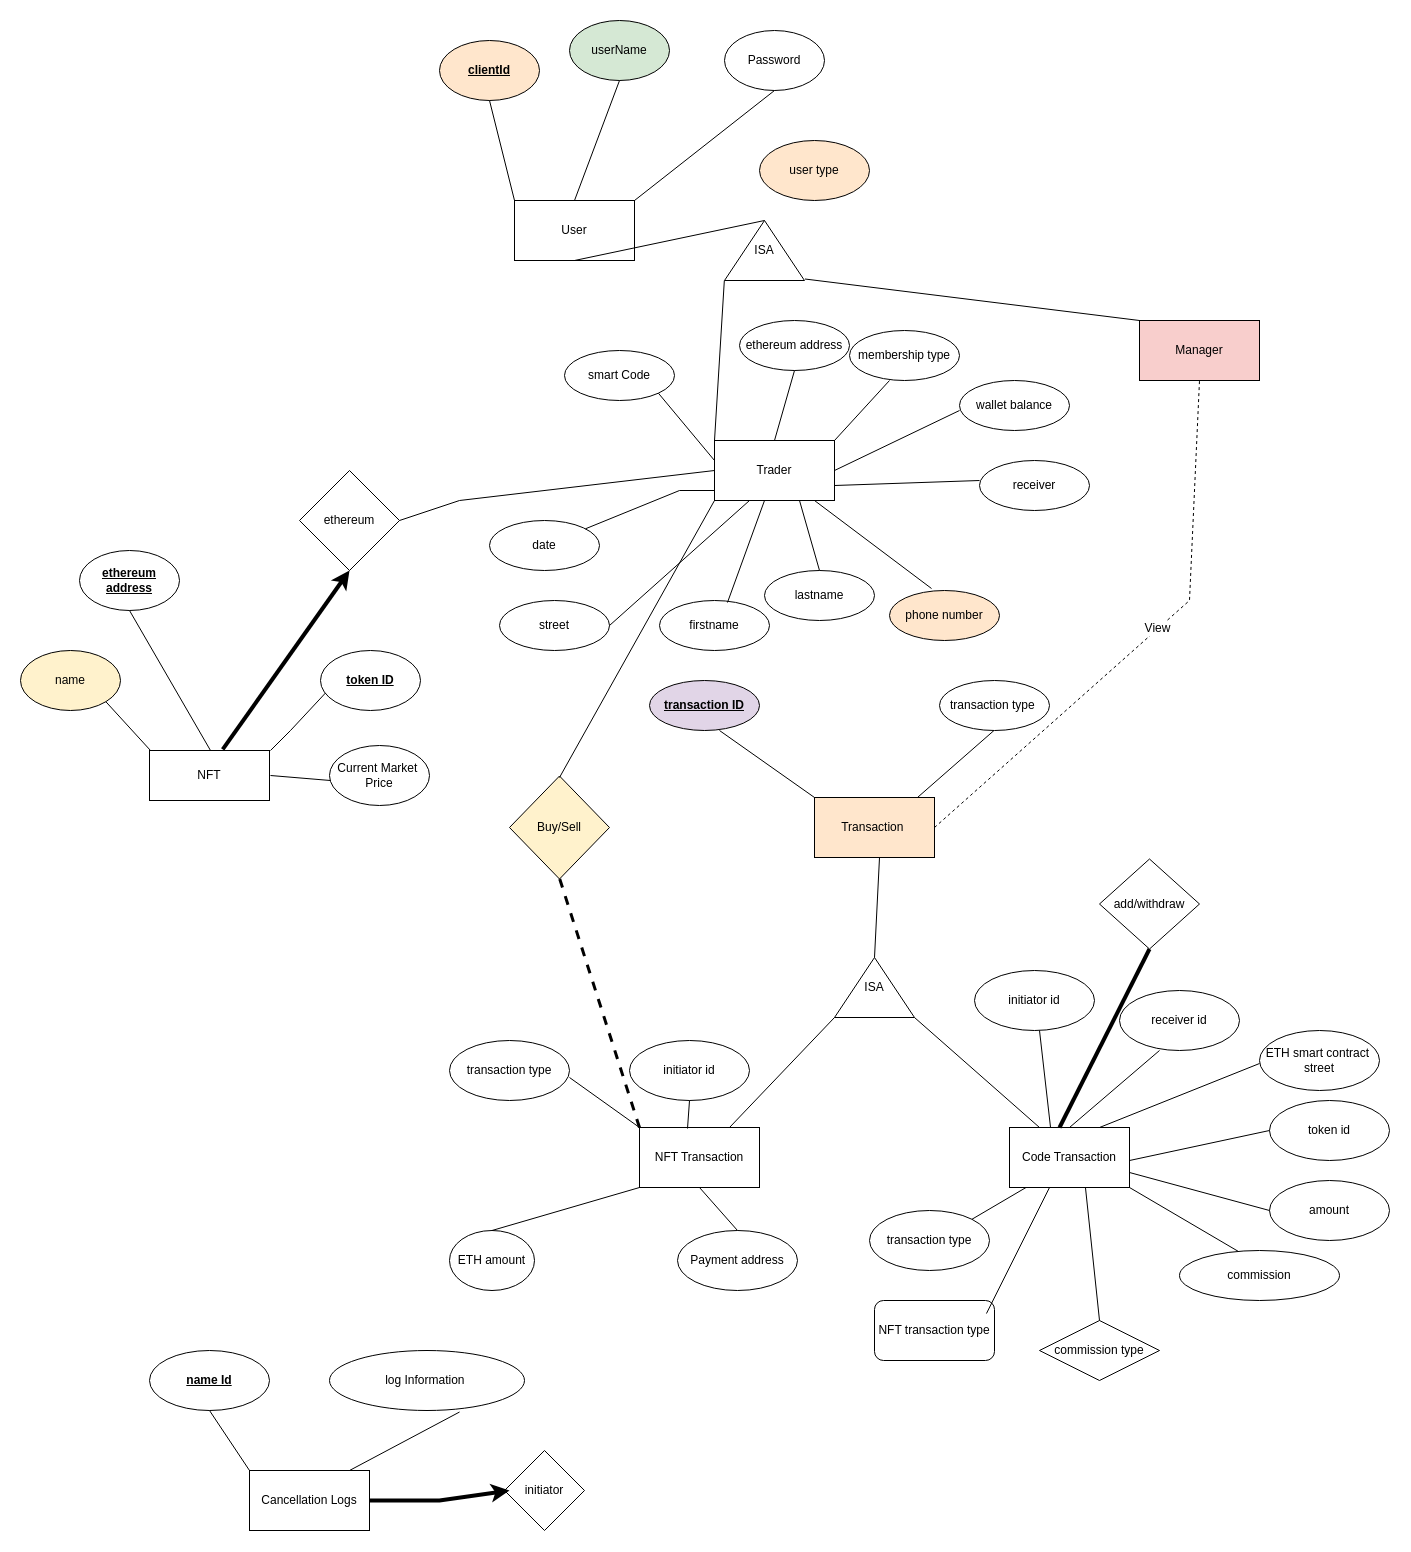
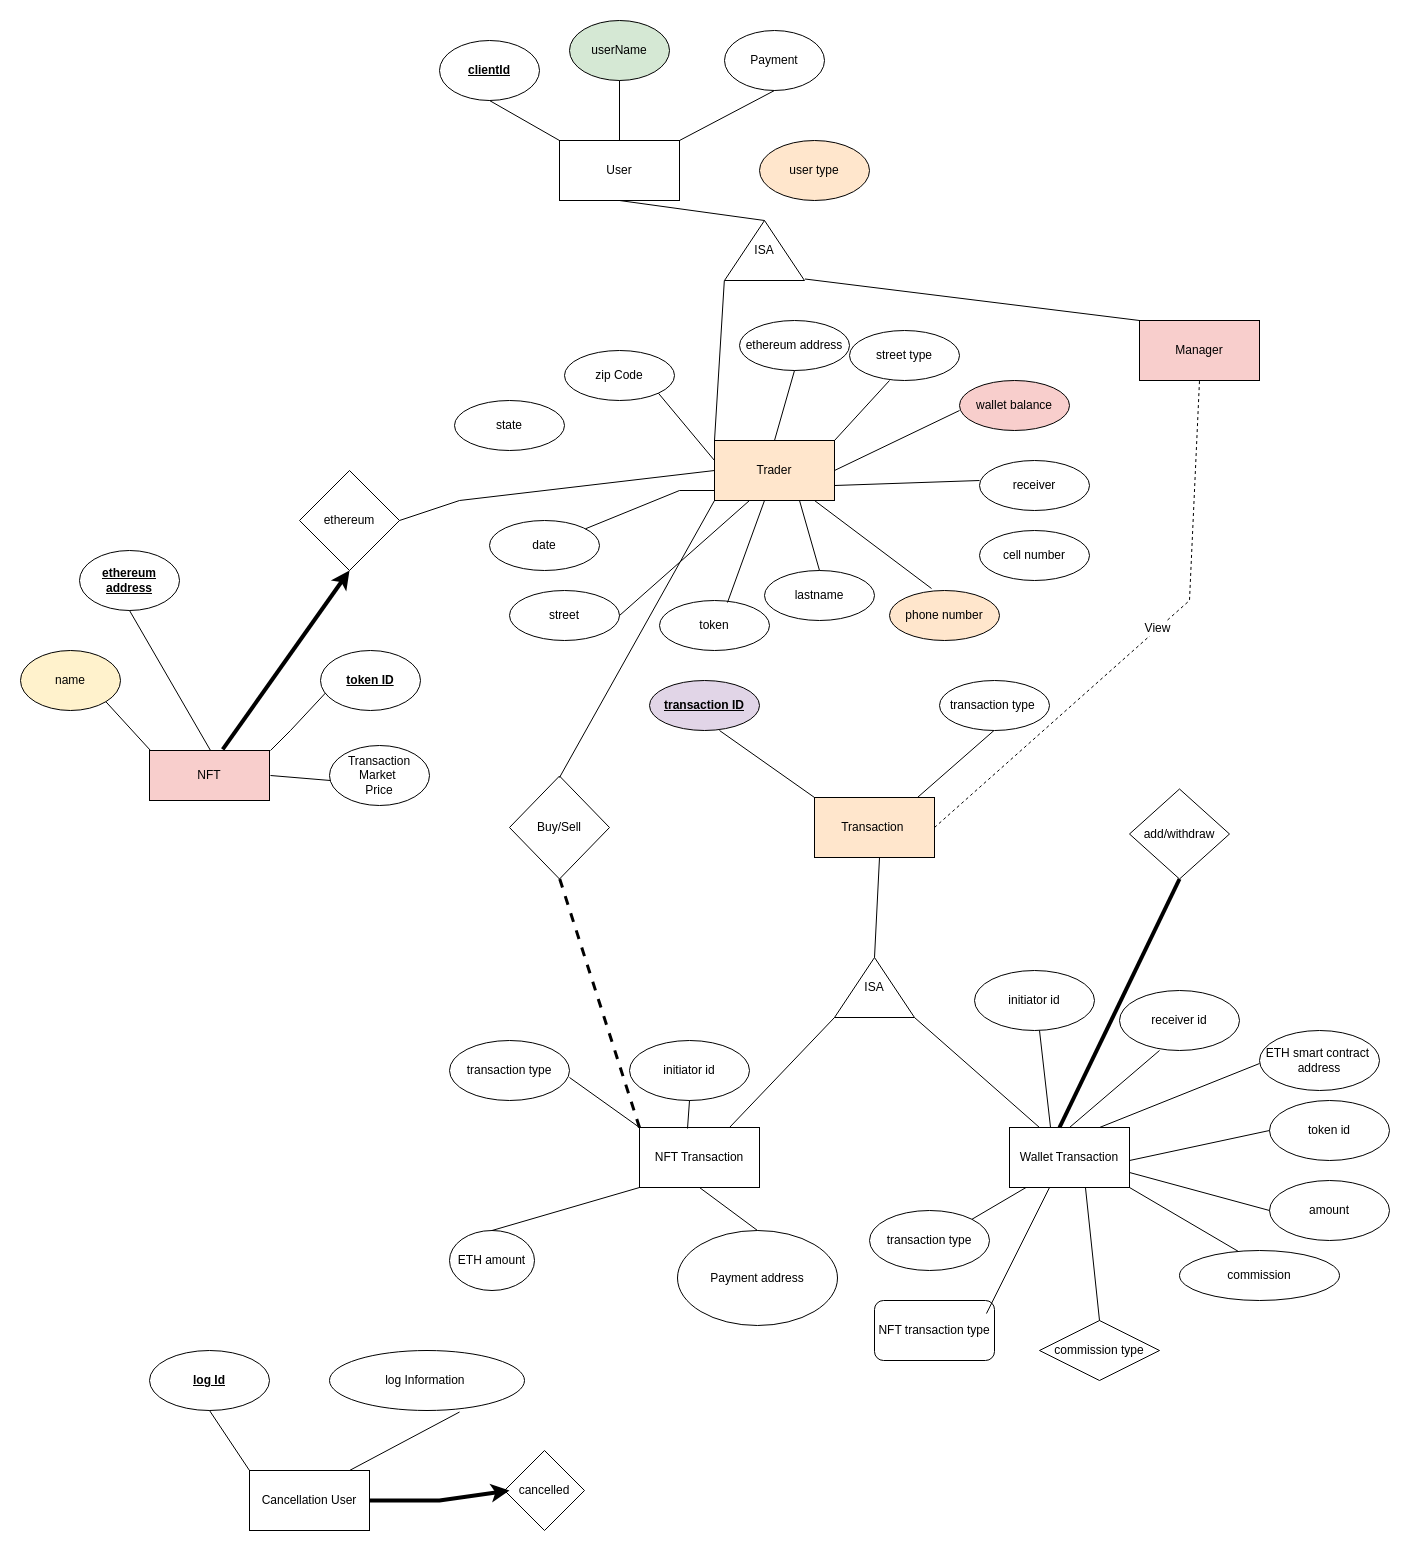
node "Password": label "Password" -> "Payment"
node "clientId": fillcolor #ffe6cc -> #ffffff
node "User": moved (575, 231) -> (620, 171)
node "membership type": label "membership type" -> "street type"
node "smart Code": label "smart Code" -> "zip Code"
node "wallet balance": fillcolor #ffffff -> #f8cecc
node "state": added
node "Trader": fillcolor #ffffff -> #ffe6cc
node "cell number": added
node "street": moved (555, 626) -> (565, 616)
node "firstname": label "firstname" -> "token"
node "NFT": fillcolor #ffffff -> #f8cecc
node "Current Market Price": label "Current Market Price" -> "Transaction Market Price"
node "Buy/Sell": fillcolor #fff2cc -> #ffffff
node "add/withdraw": moved (1150, 904) -> (1180, 834)
node "ETH smart contract street": label "ETH smart contract street" -> "ETH smart contract address"
node "Code Transaction": label "Code Transaction" -> "Wallet Transaction"
node "Payment address": size 120x60 -> 160x95
node "name Id": label "name Id" -> "log Id"
node "initiator": label "initiator" -> "cancelled"
node "Cancellation Logs": label "Cancellation Logs" -> "Cancellation User"
